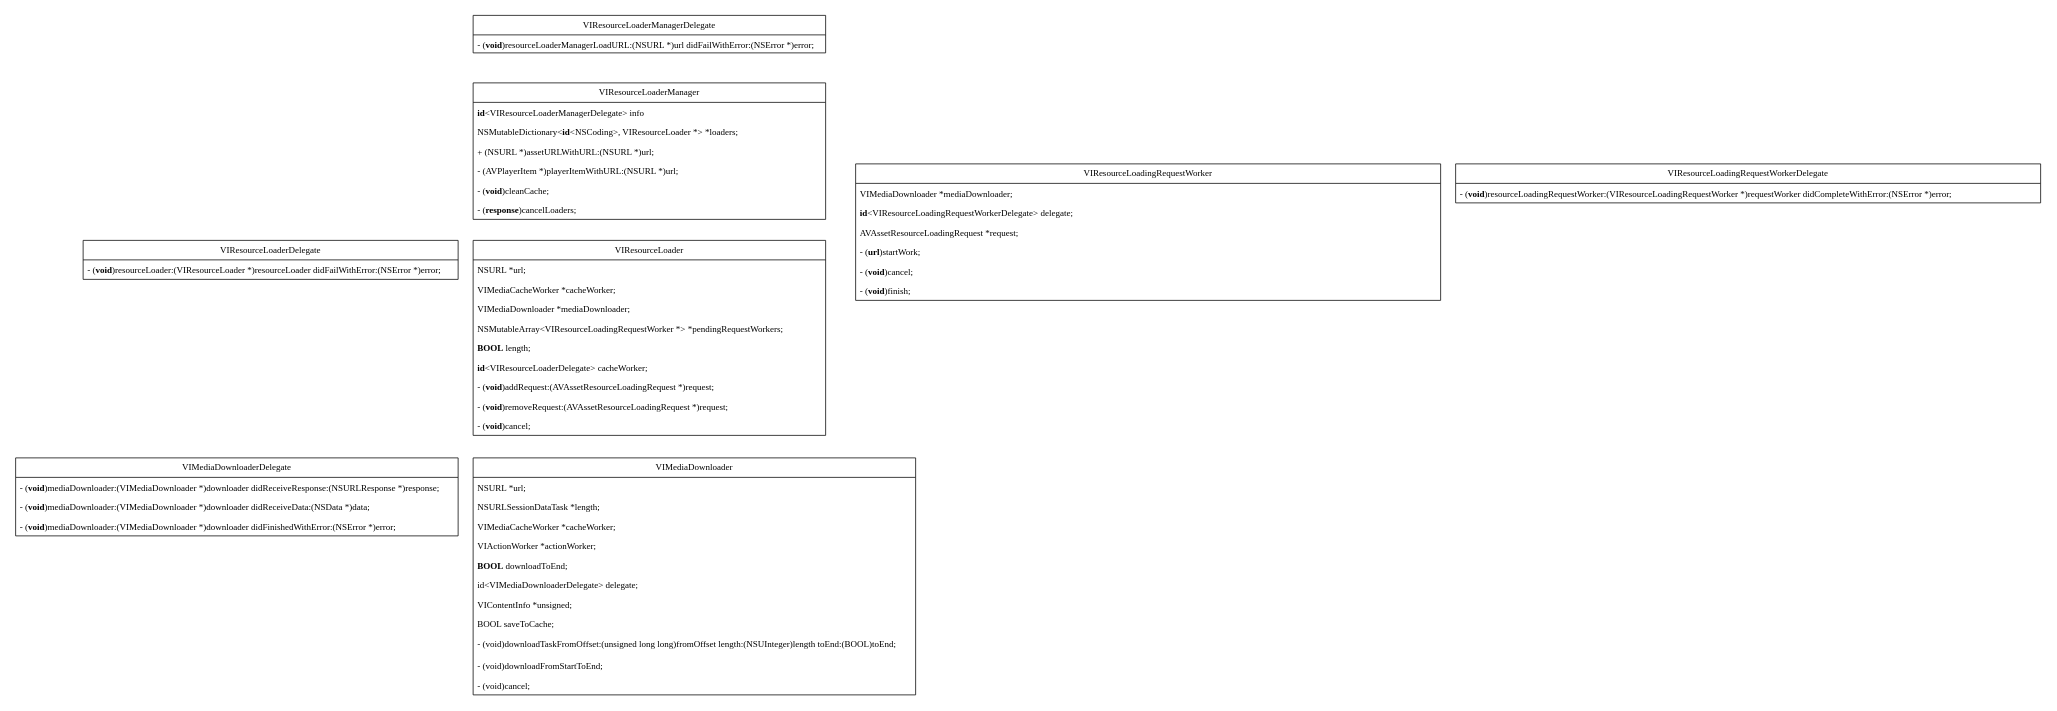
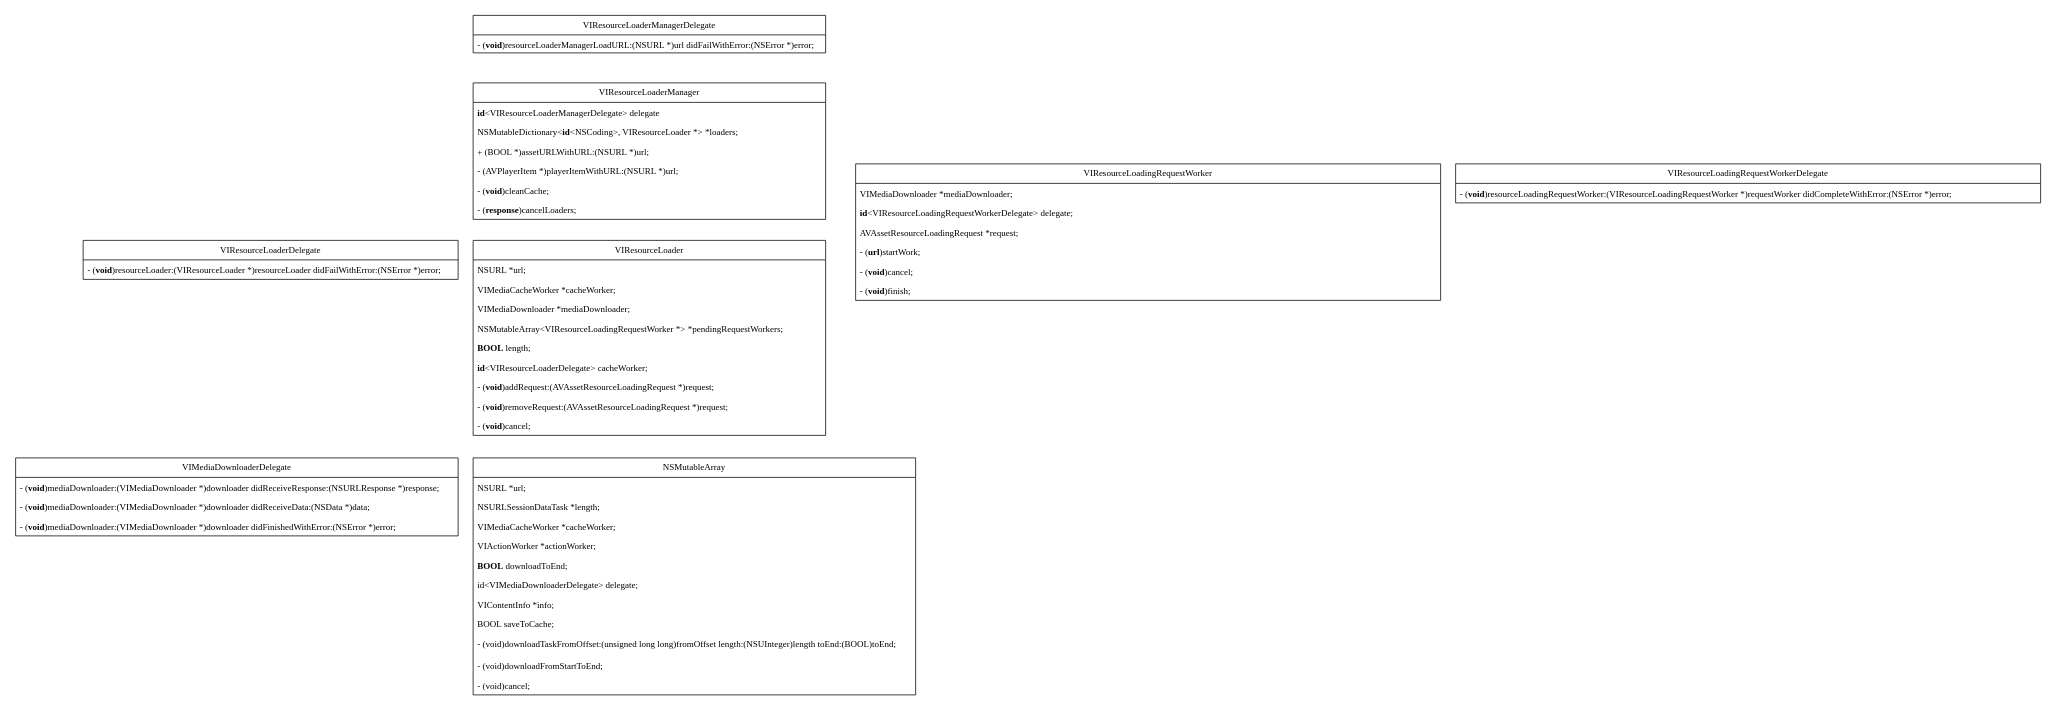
node "id<VIResourceLoaderManagerDelegate> info": label "id<VIResourceLoaderManagerDelegate> info" -> "id<VIResourceLoaderManagerDelegate> delegate"
node "+ (NSURL *)assetURLWithURL:(NSURL *)url;": label "+ (NSURL *)assetURLWithURL:(NSURL *)url;" -> "+ (BOOL *)assetURLWithURL:(NSURL *)url;"
node "VIMediaDownloader": label "VIMediaDownloader" -> "NSMutableArray"
node "VIContentInfo *unsigned;": label "VIContentInfo *unsigned;" -> "VIContentInfo *info;"
